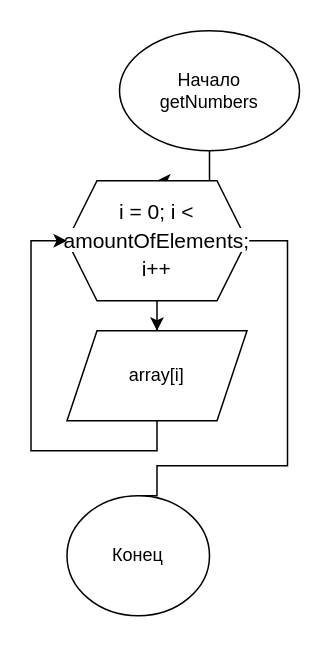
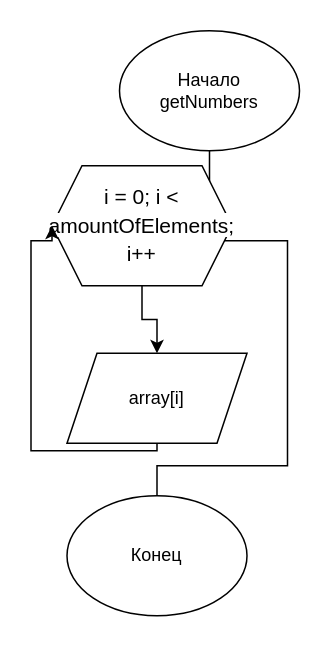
node "i = 0; i < amountOfElements; i++": moved (157, 241) -> (142, 226)
node "array[i]": moved (157, 376) -> (157, 398)
node "Конец": size 143x120 -> 180x120
